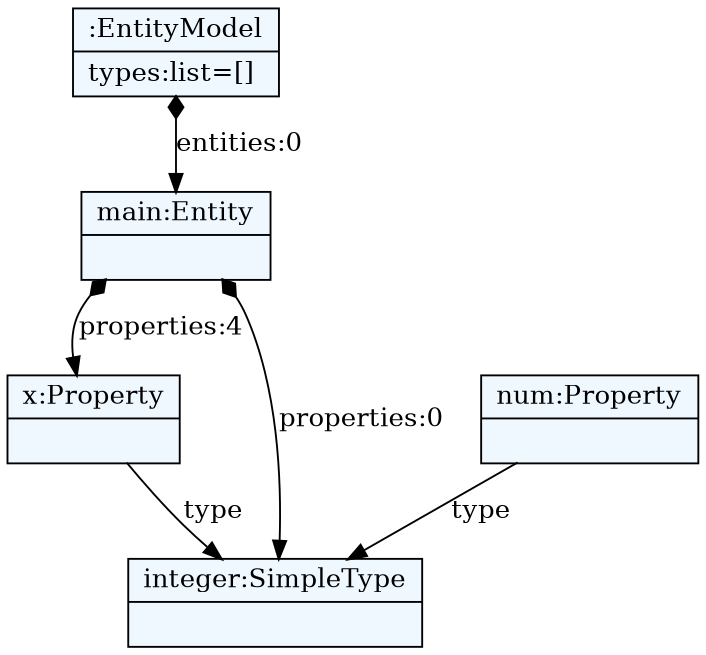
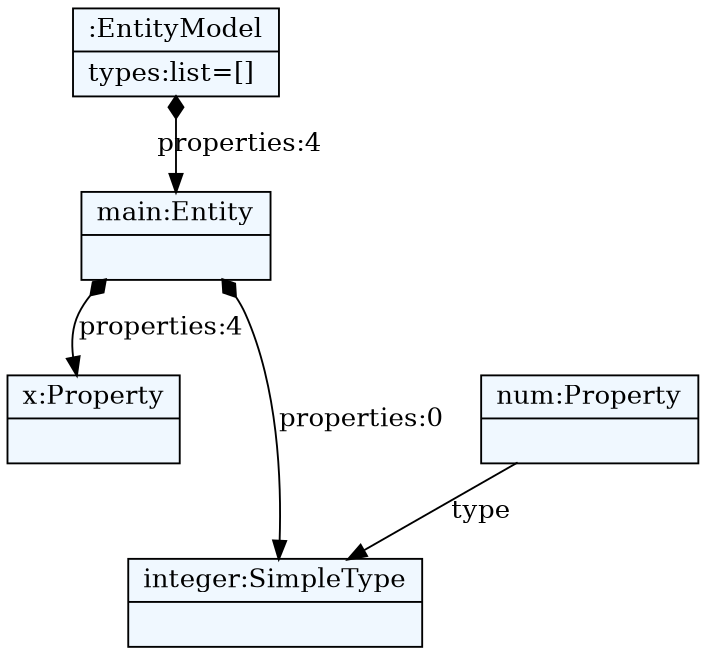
edge ":EntityModel" -- "main:Entity": label "entities:0" -> "properties:4"
edge "x:Property" -- "integer:SimpleType": removed, label "type"
